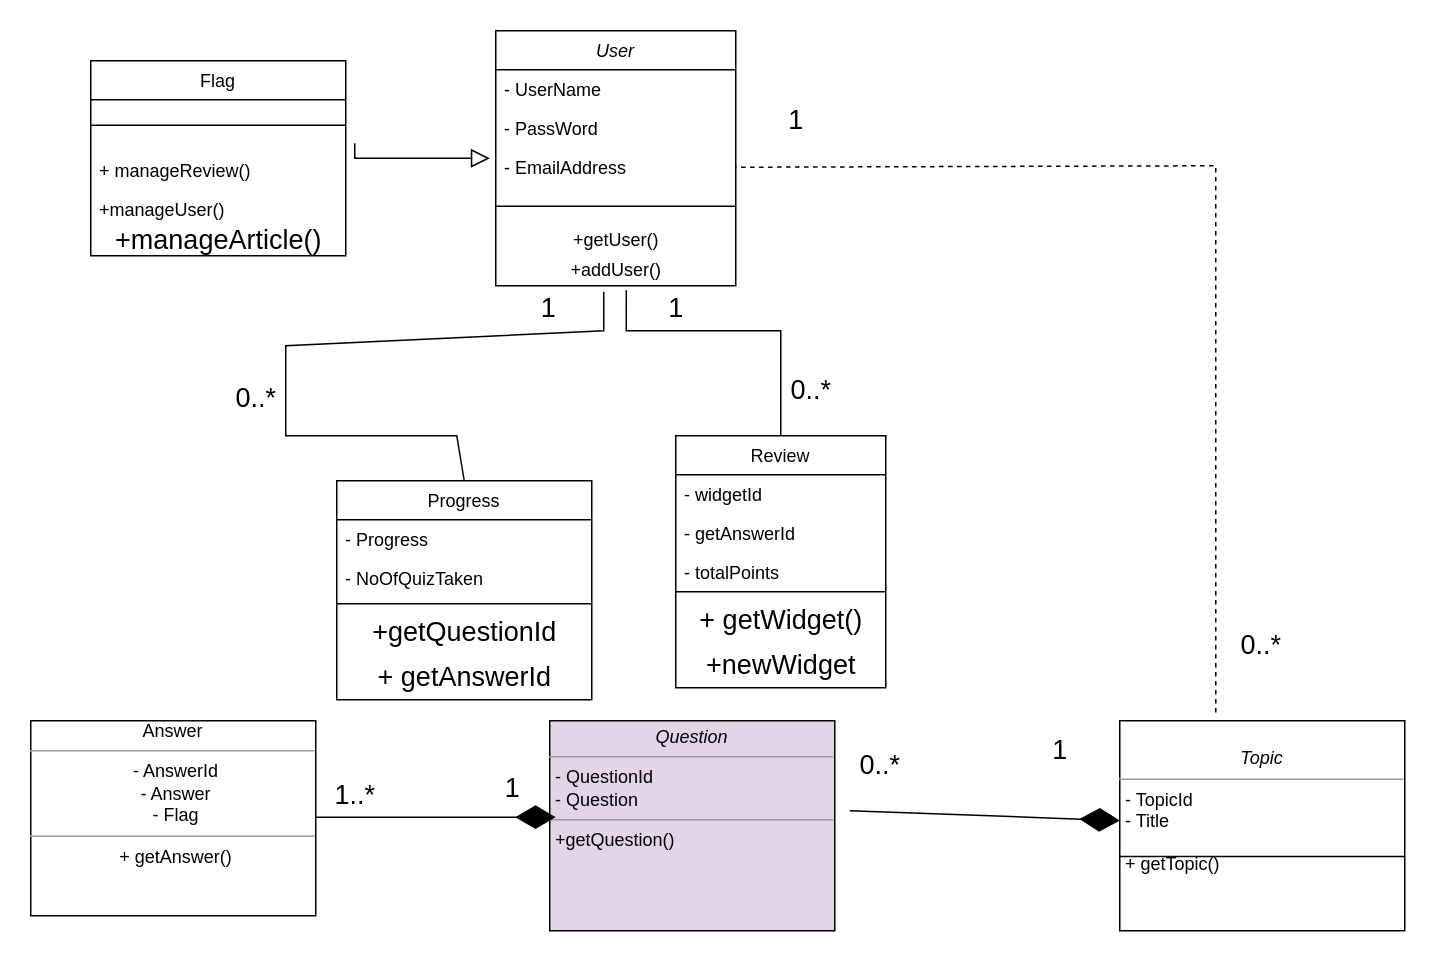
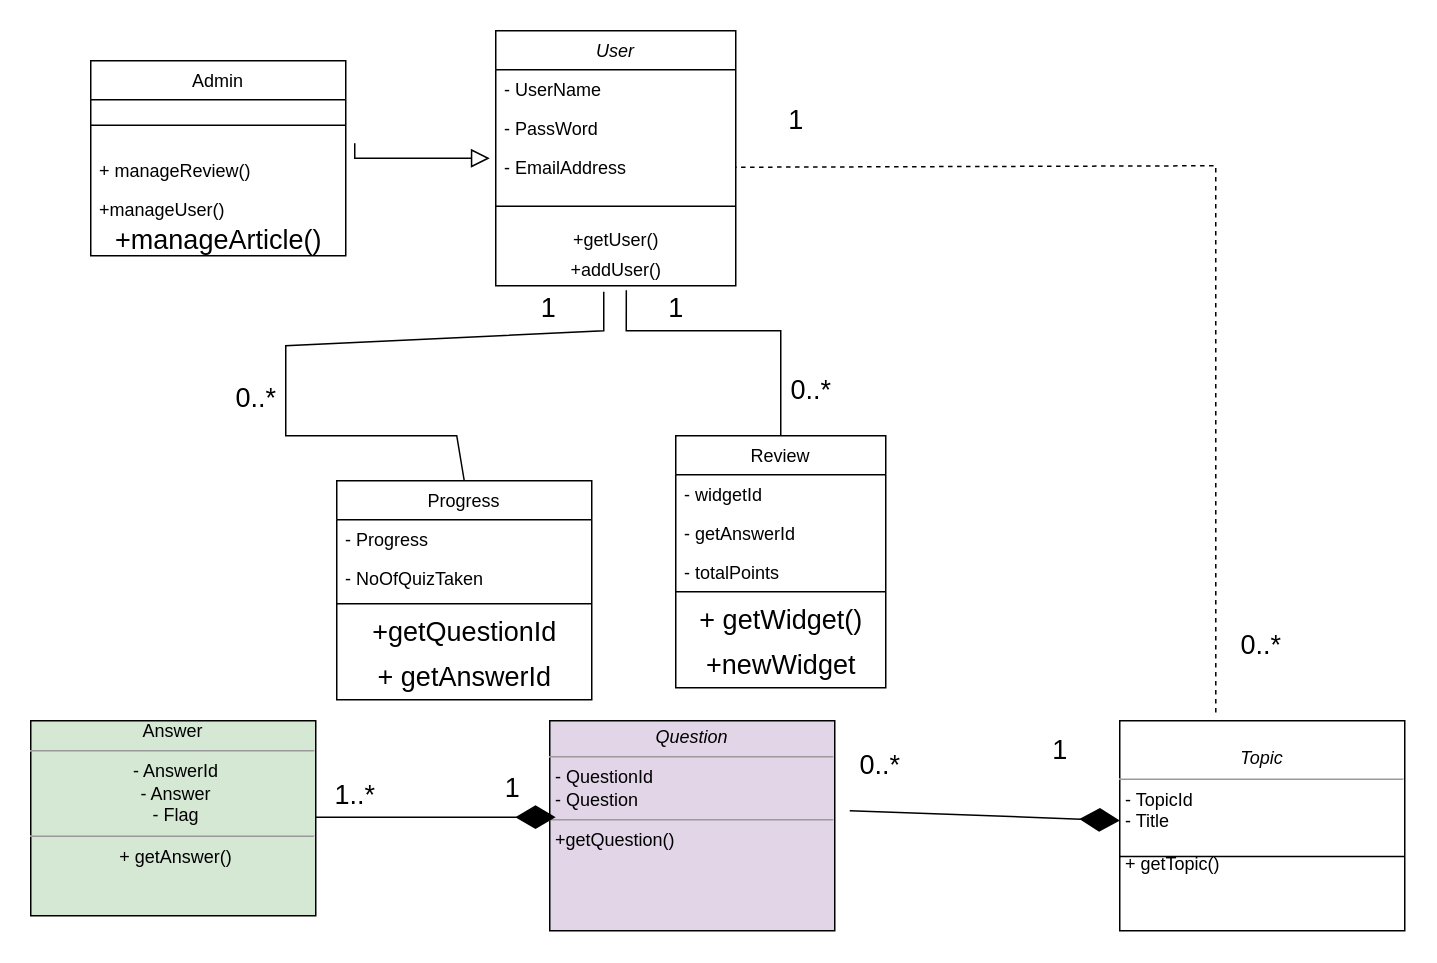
node "Flag": label "Flag" -> "Admin"
node "Answer - AnswerId - Answer - Flag + getAnswer()": fillcolor #ffffff -> #d5e8d4
